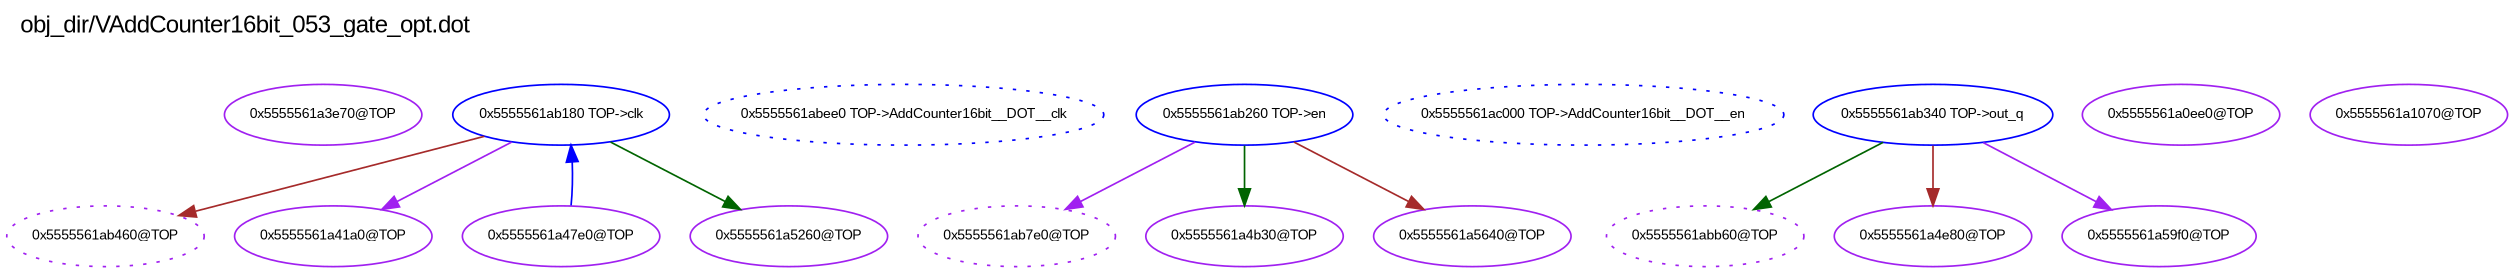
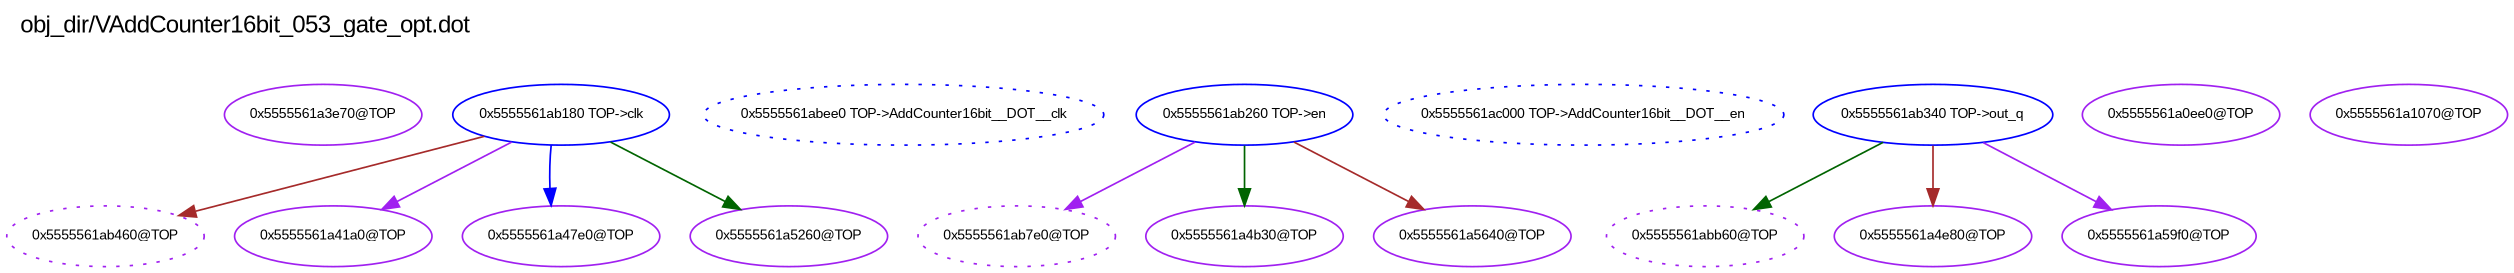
edge "0x5555561a47e0@TOP" -> "0x5555561ab180 TOP->clk": reversed
